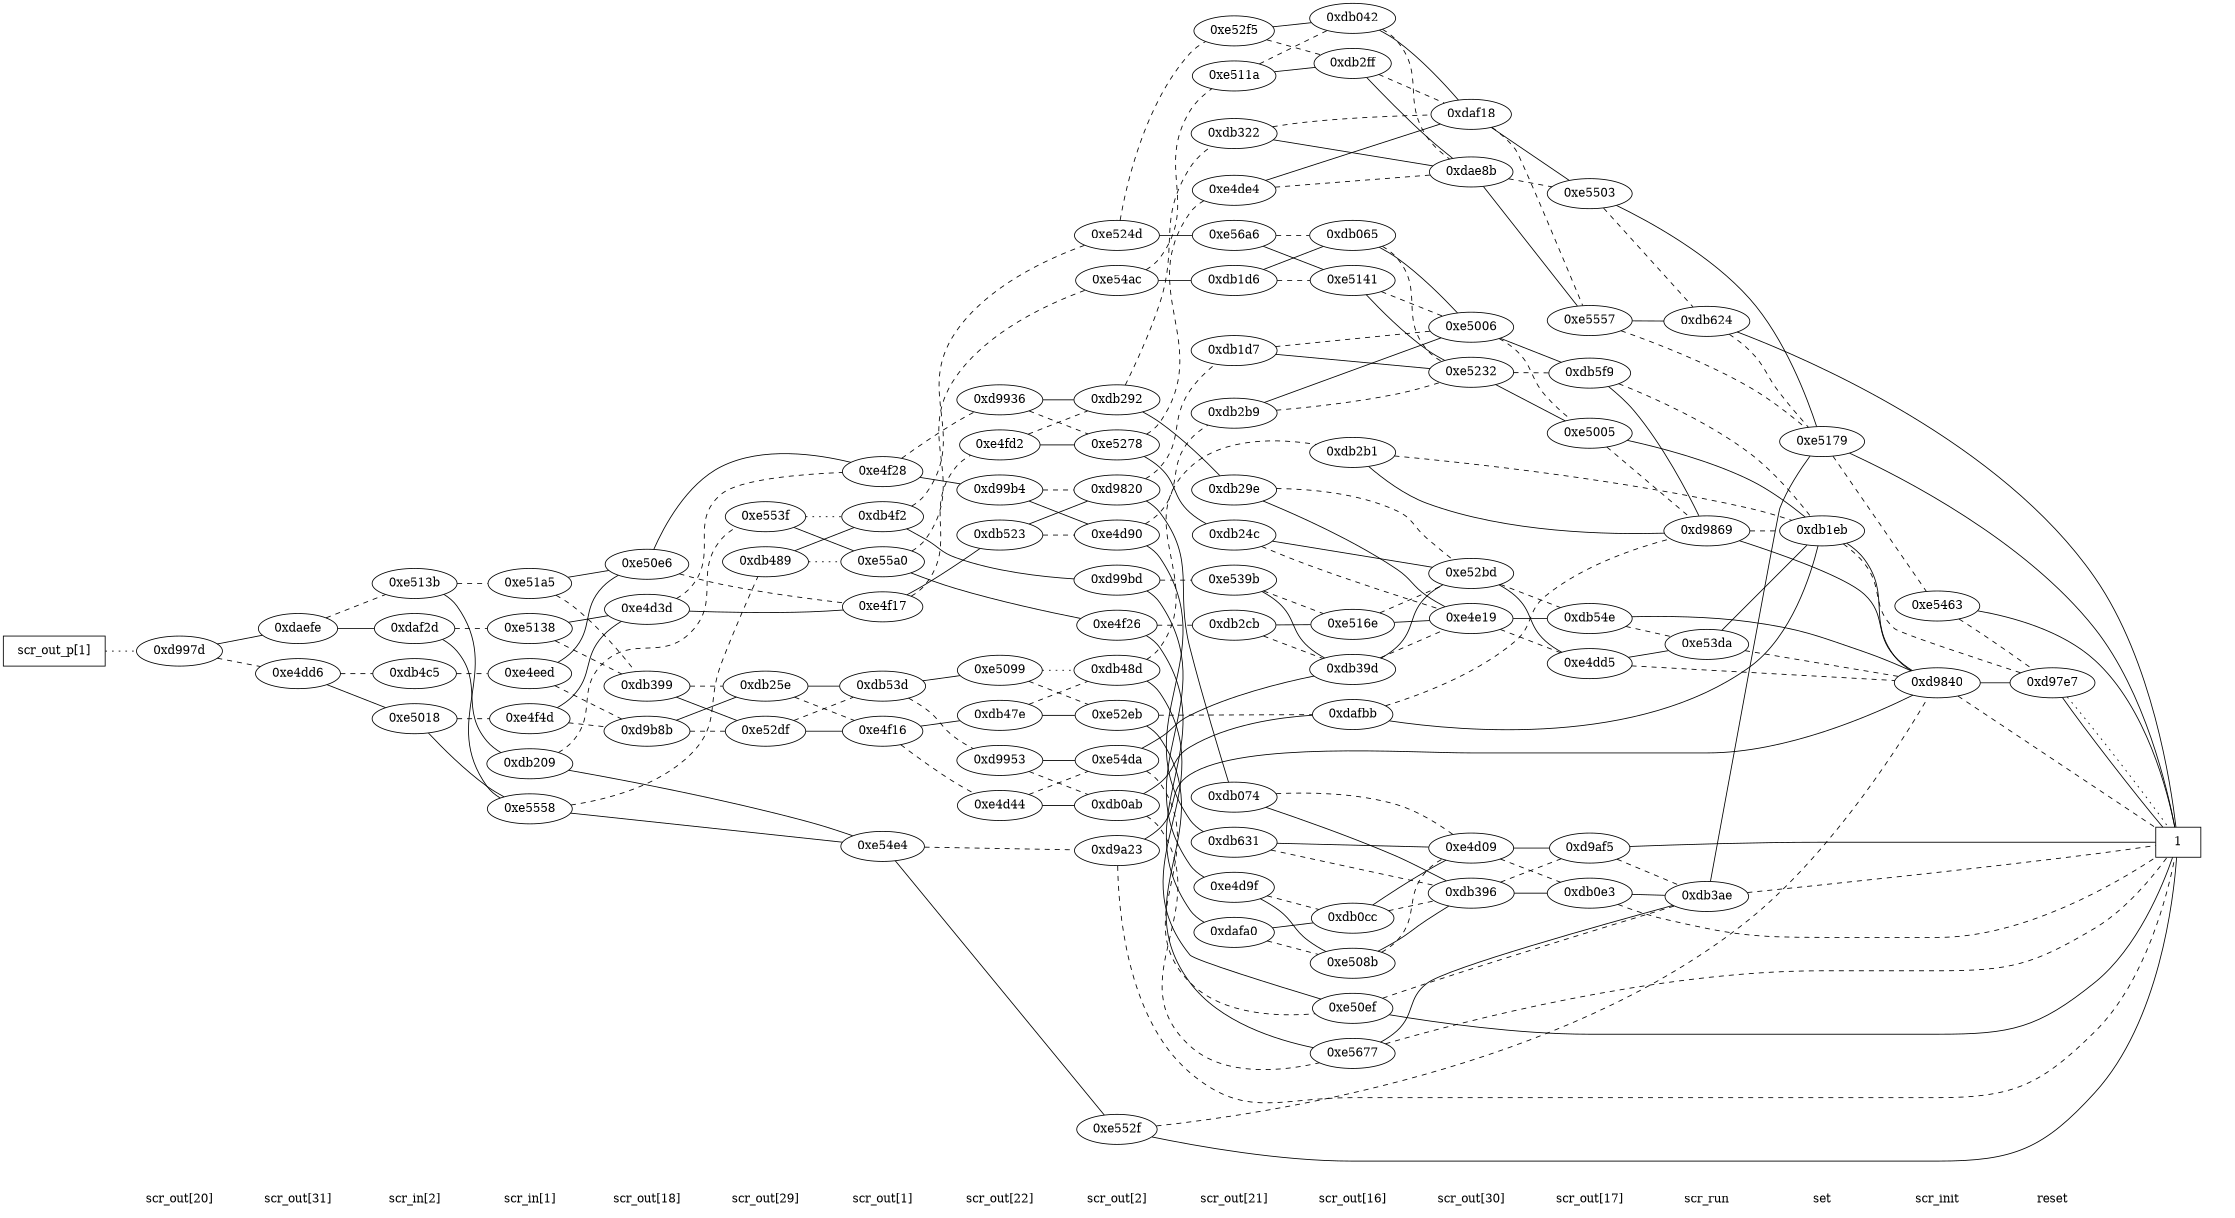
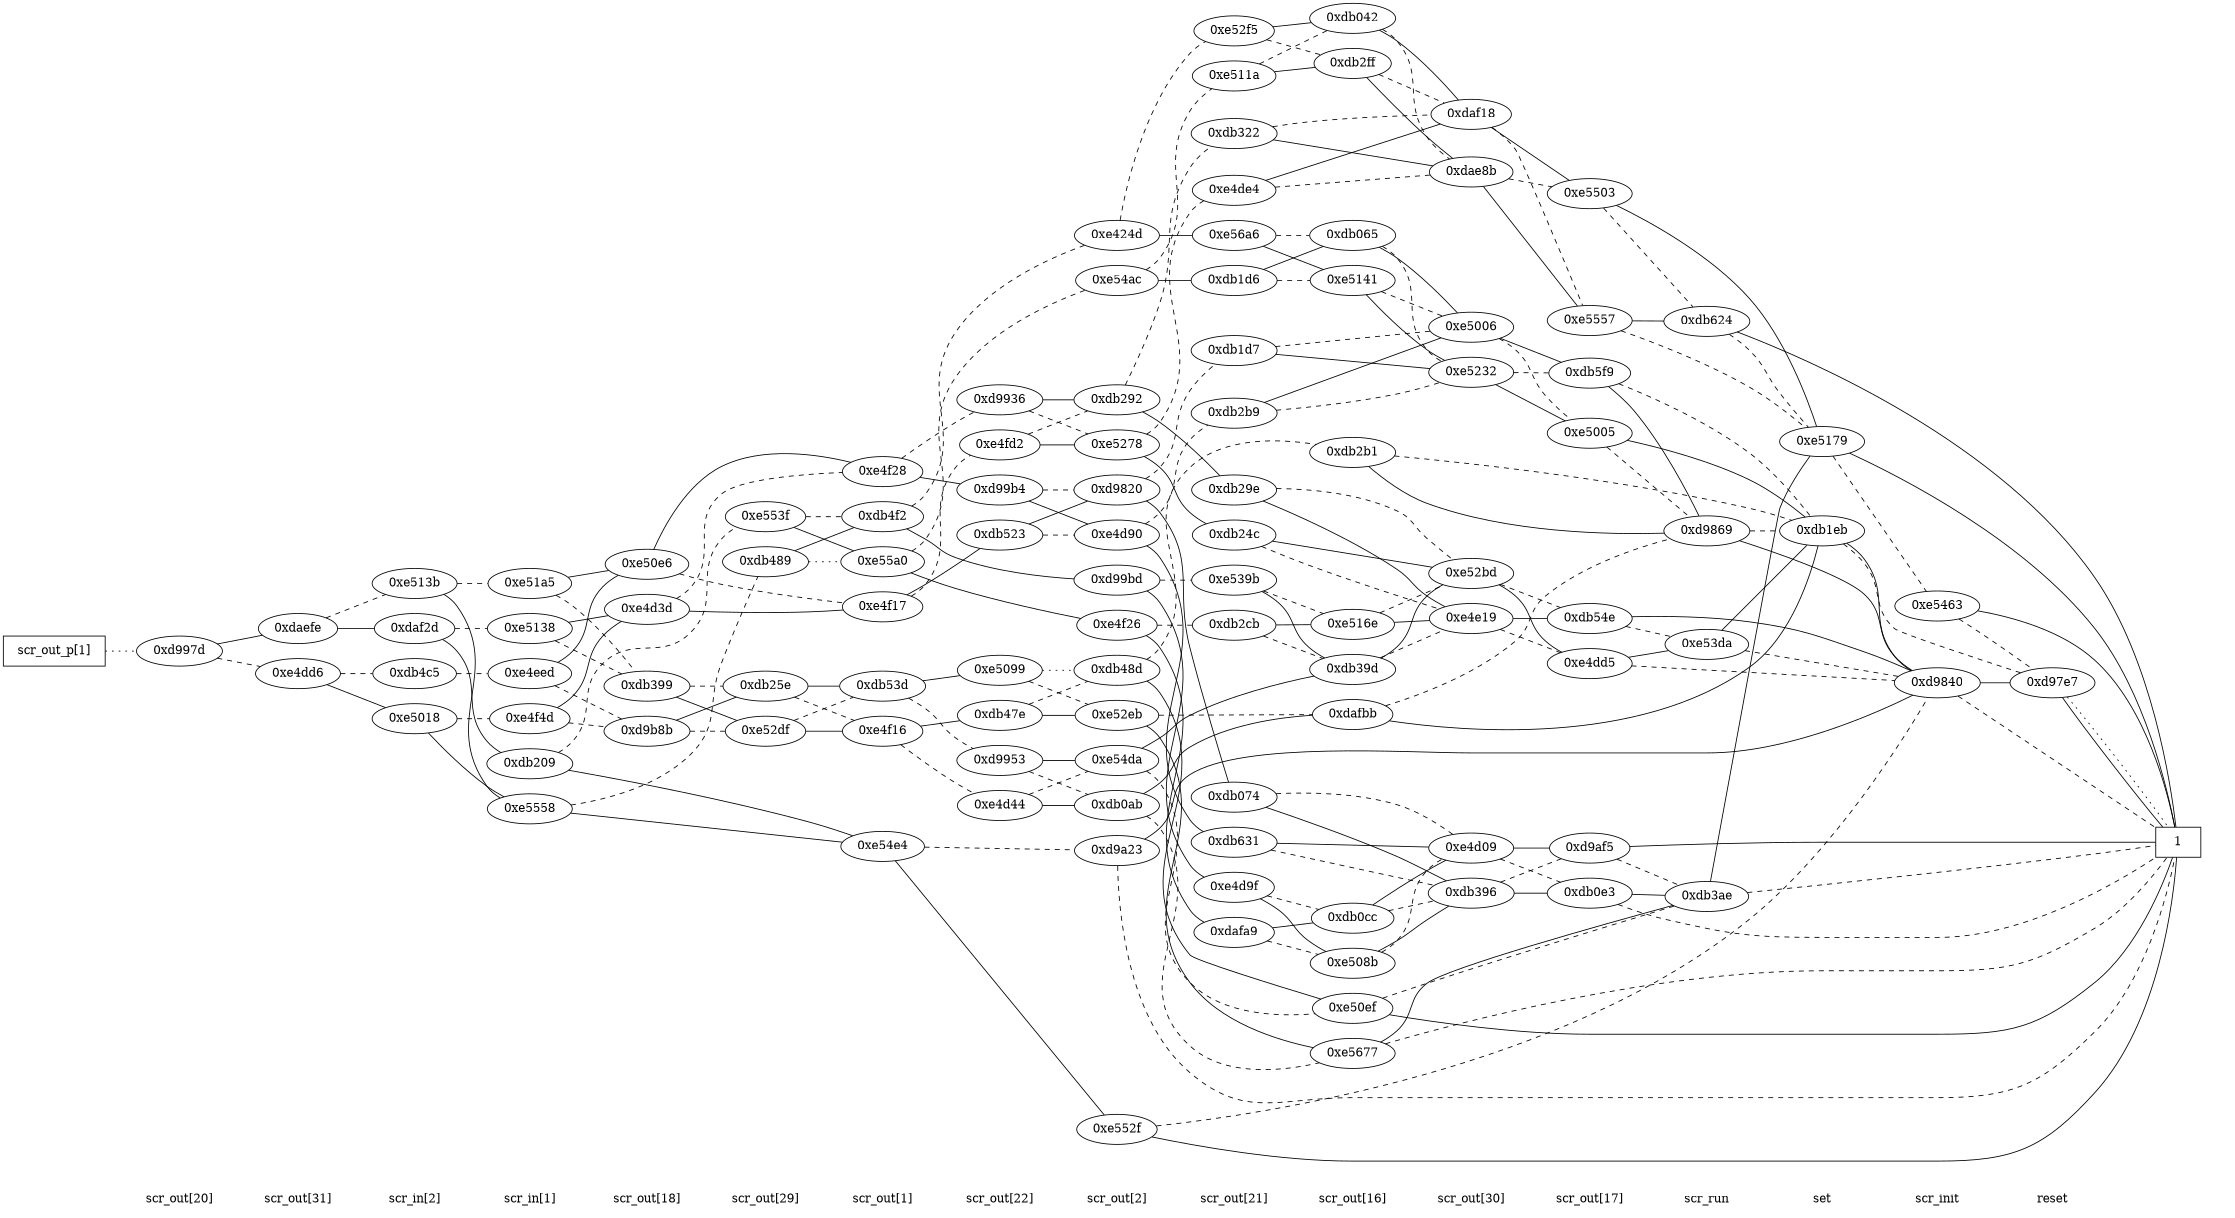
node "0xe524d": label "0xe524d" -> "0xe424d"
edge "0xe553f" -- "0xdb4f2": style dotted -> dashed
node "0xdafa0": label "0xdafa0" -> "0xdafa9"
